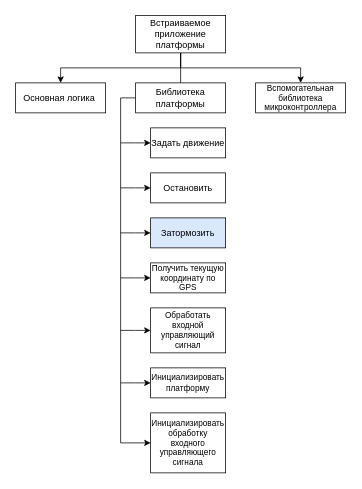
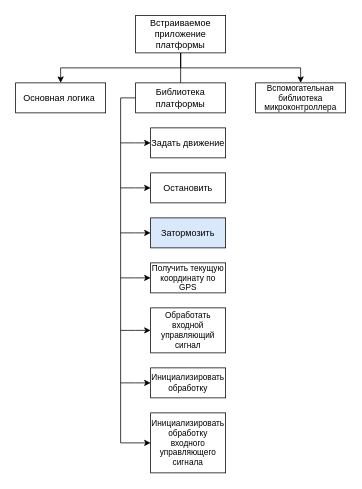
node "Инициализировать платформу": label "Инициализировать платформу" -> "Инициализировать обработку"
